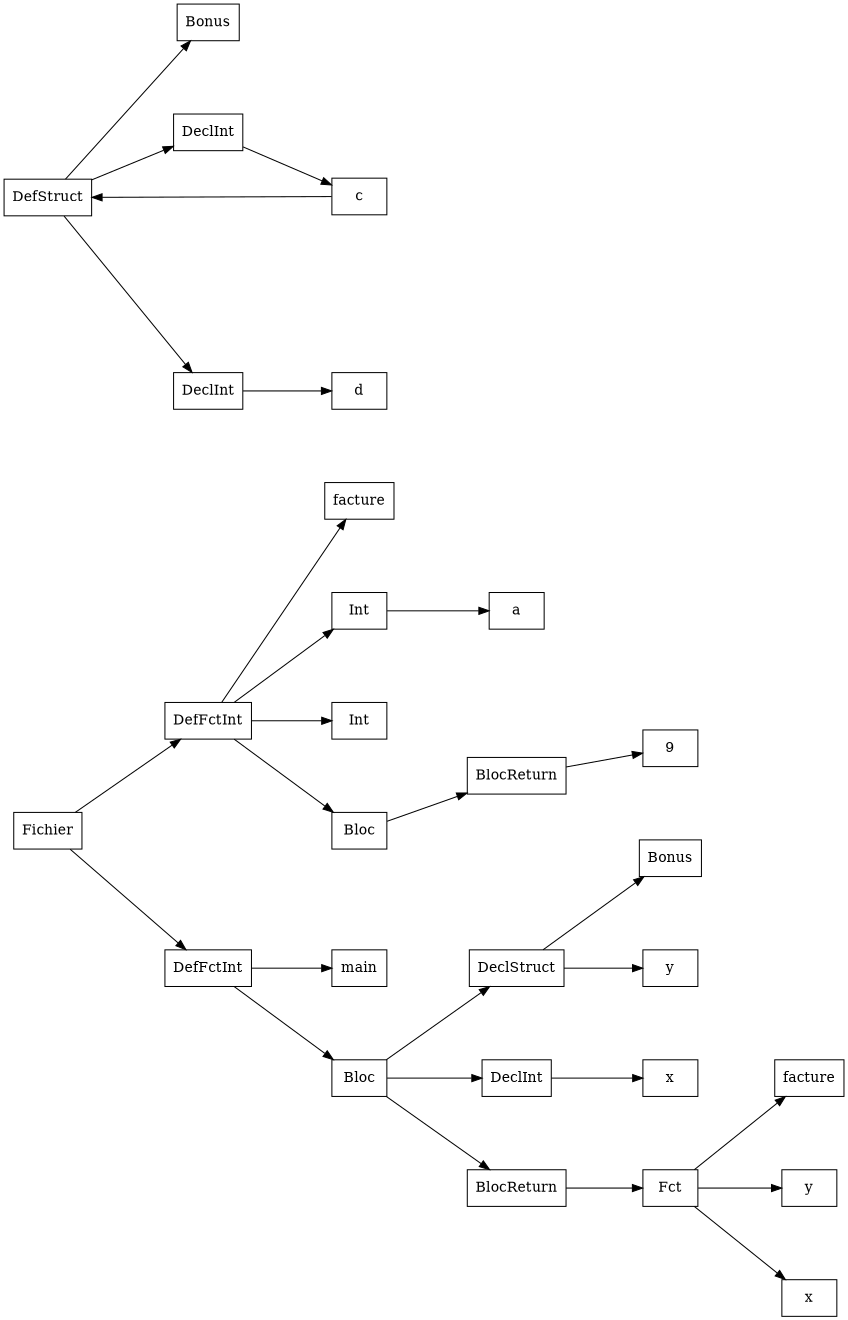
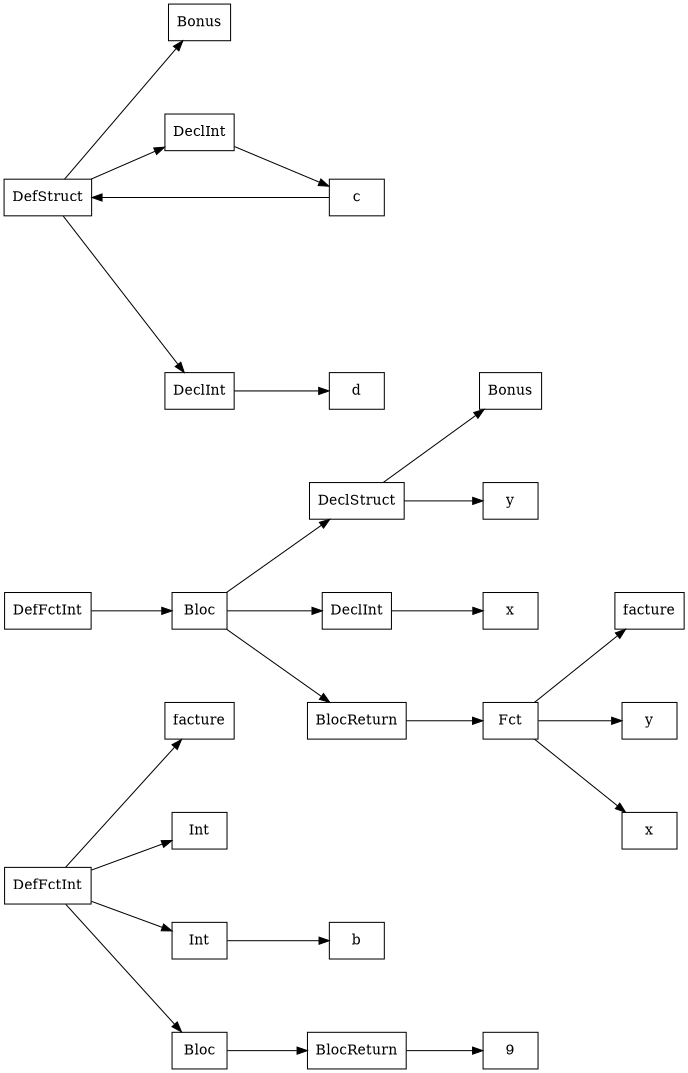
node "a": removed
node "Fichier": removed
node "b": added
node "main": removed
